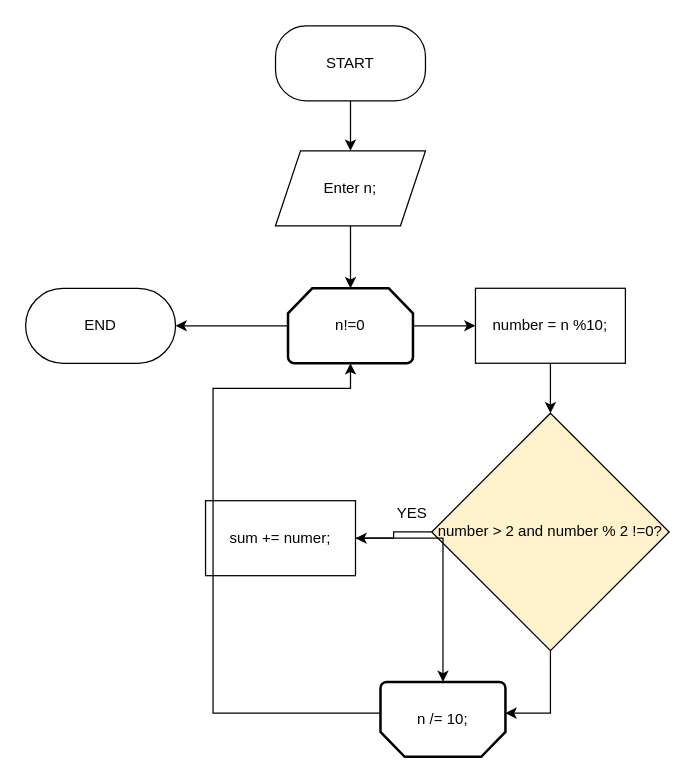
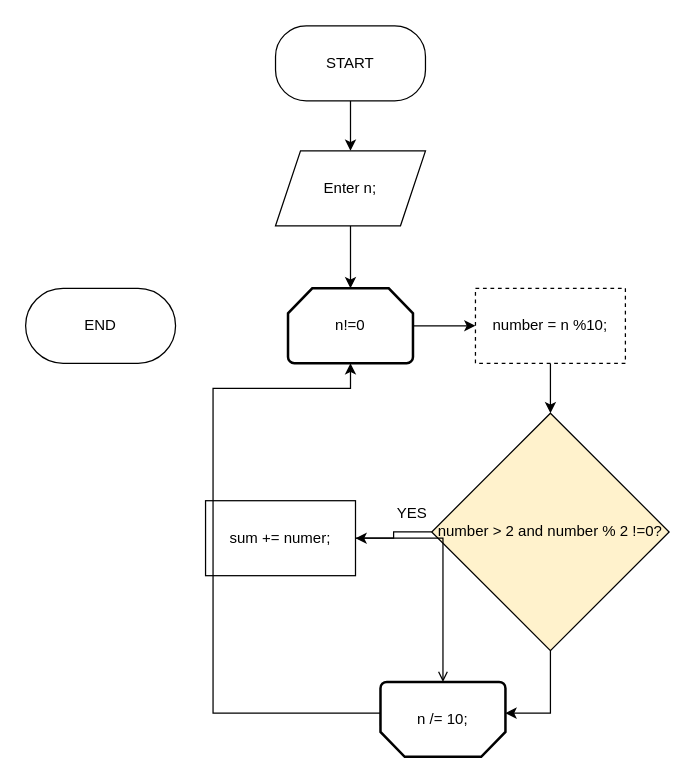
edge "n!=0" -> "END": removed
node "number = n %10;": style solid -> dashed
edge "sum += numer;" -> "n /= 10;": arrowhead classic -> open
